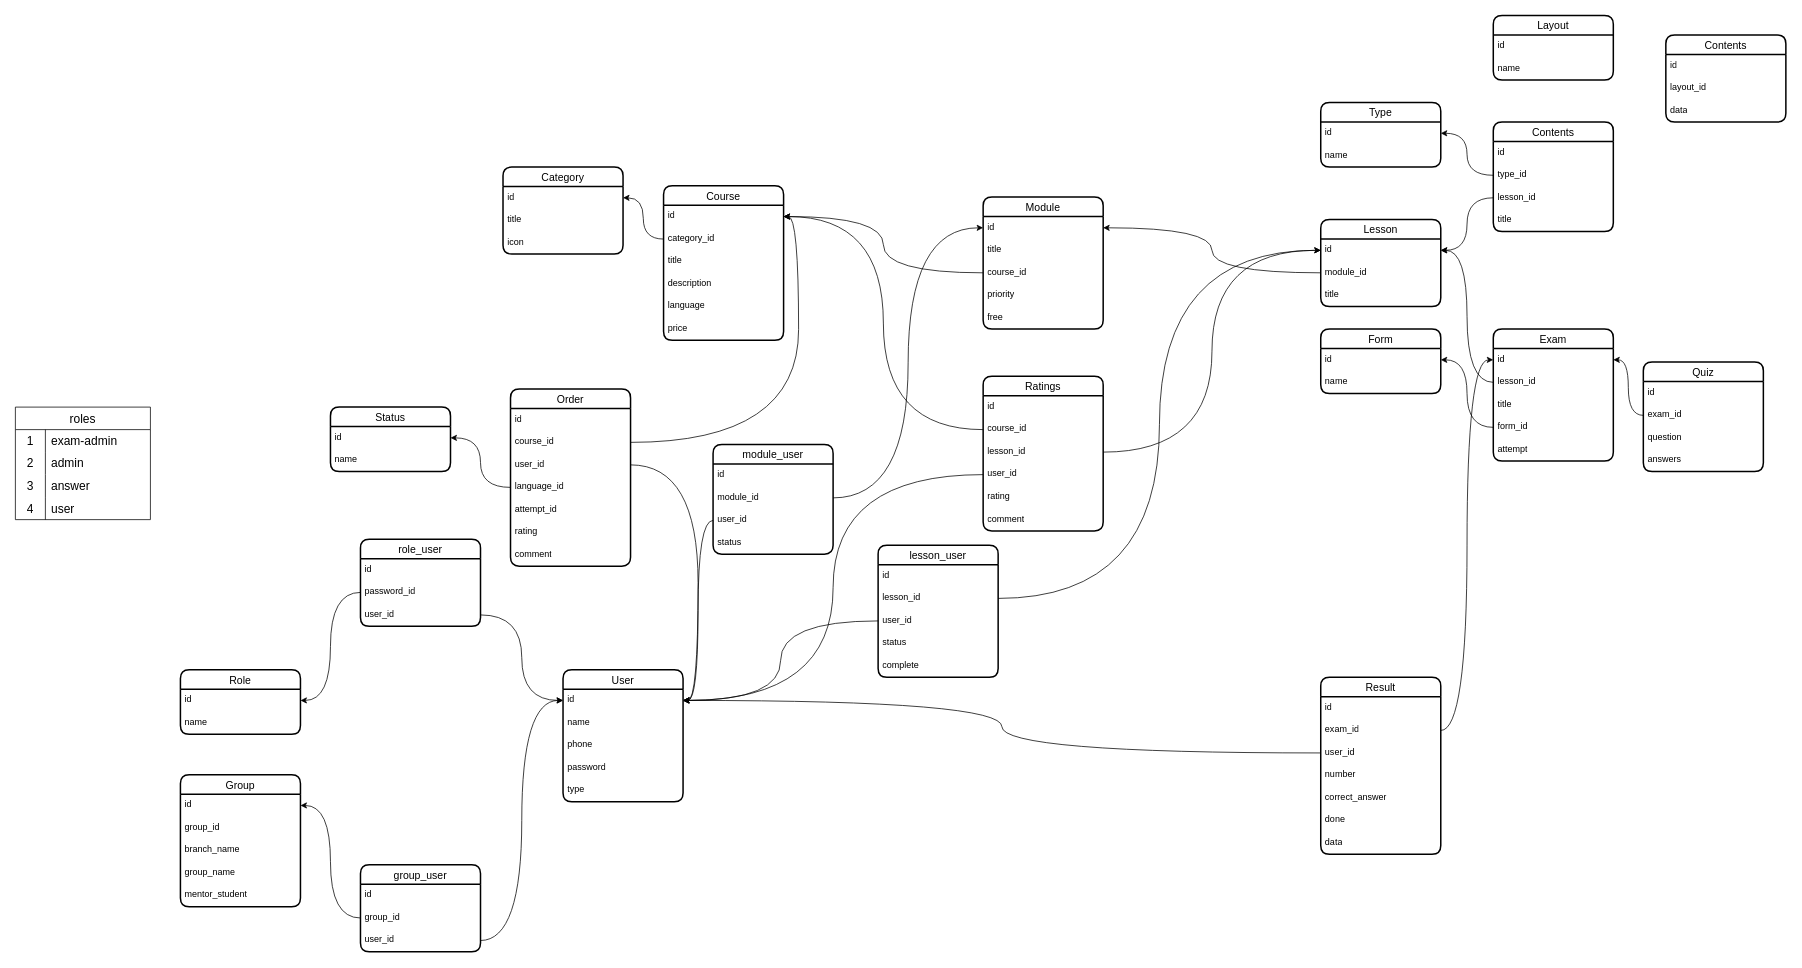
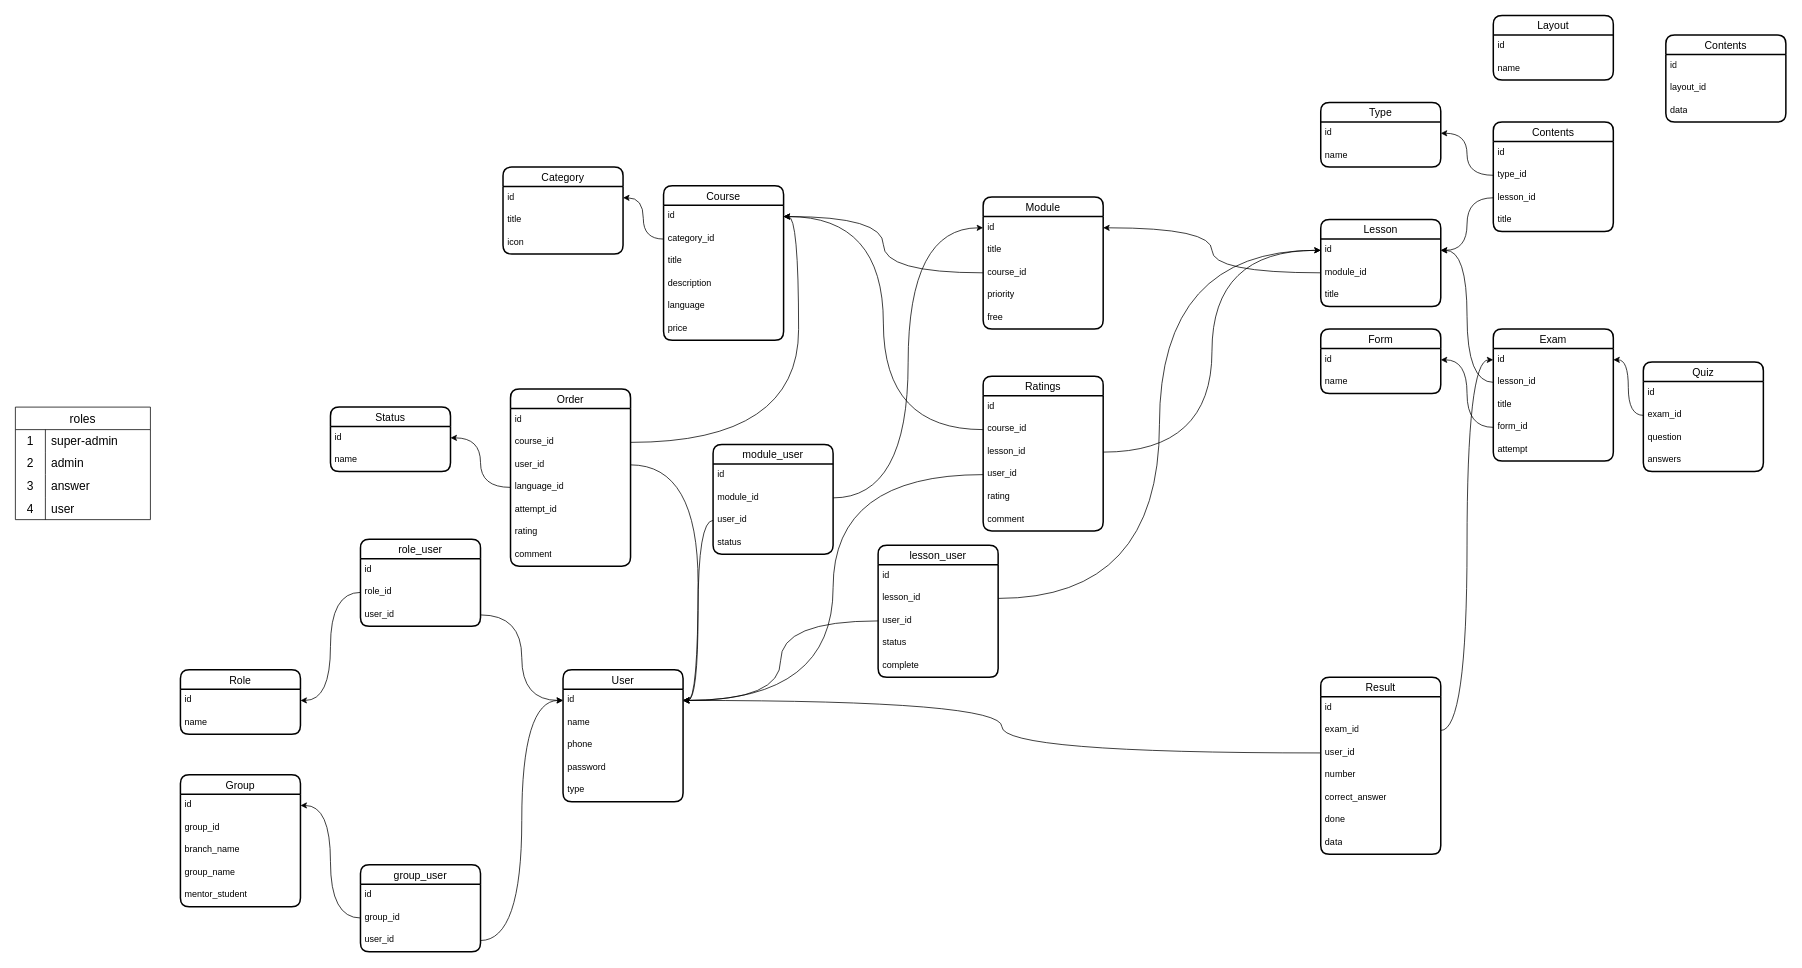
node "exam-admin": label "exam-admin" -> "super-admin"
node "password_id": label "password_id" -> "role_id"
